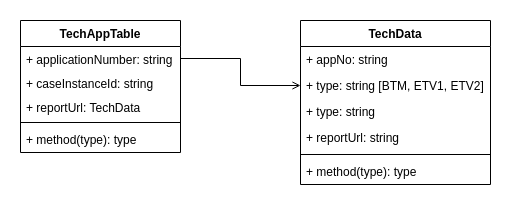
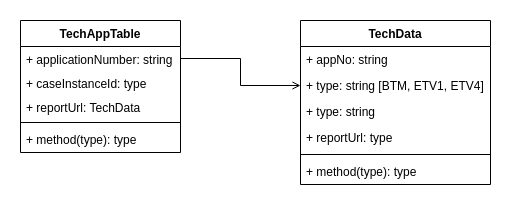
node "+ caseInstanceId: string": label "+ caseInstanceId: string" -> "+ caseInstanceId: type"
node "+ type: string [BTM, ETV1, ETV2]": label "+ type: string [BTM, ETV1, ETV2]" -> "+ type: string [BTM, ETV1, ETV4]"
node "+ reportUrl: string": label "+ reportUrl: string" -> "+ reportUrl: type"
